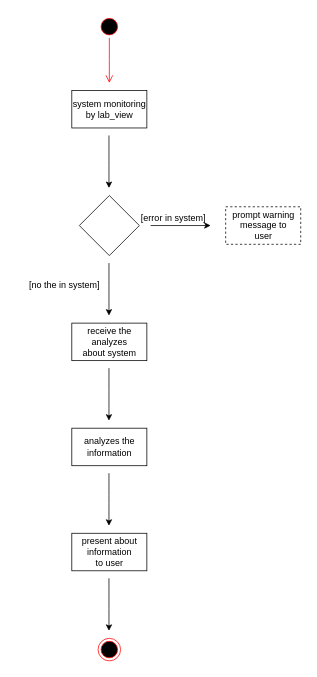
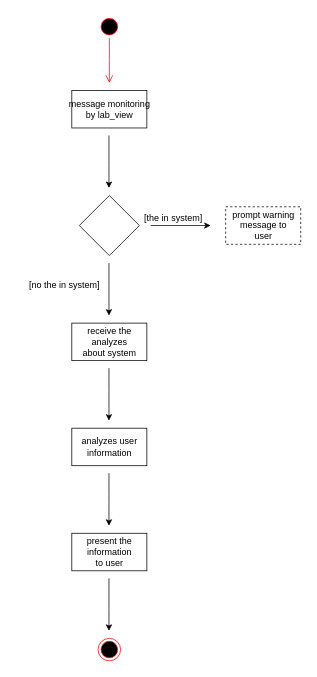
node "system monitoring by lab_view": label "system monitoring by lab_view" -> "message monitoring by lab_view"
node "[error in system]": label "[error in system]" -> "[the in system]"
node "analyzes the information": label "analyzes the information" -> "analyzes user information"
node "present about information to user": label "present about information to user" -> "present the information to user"
